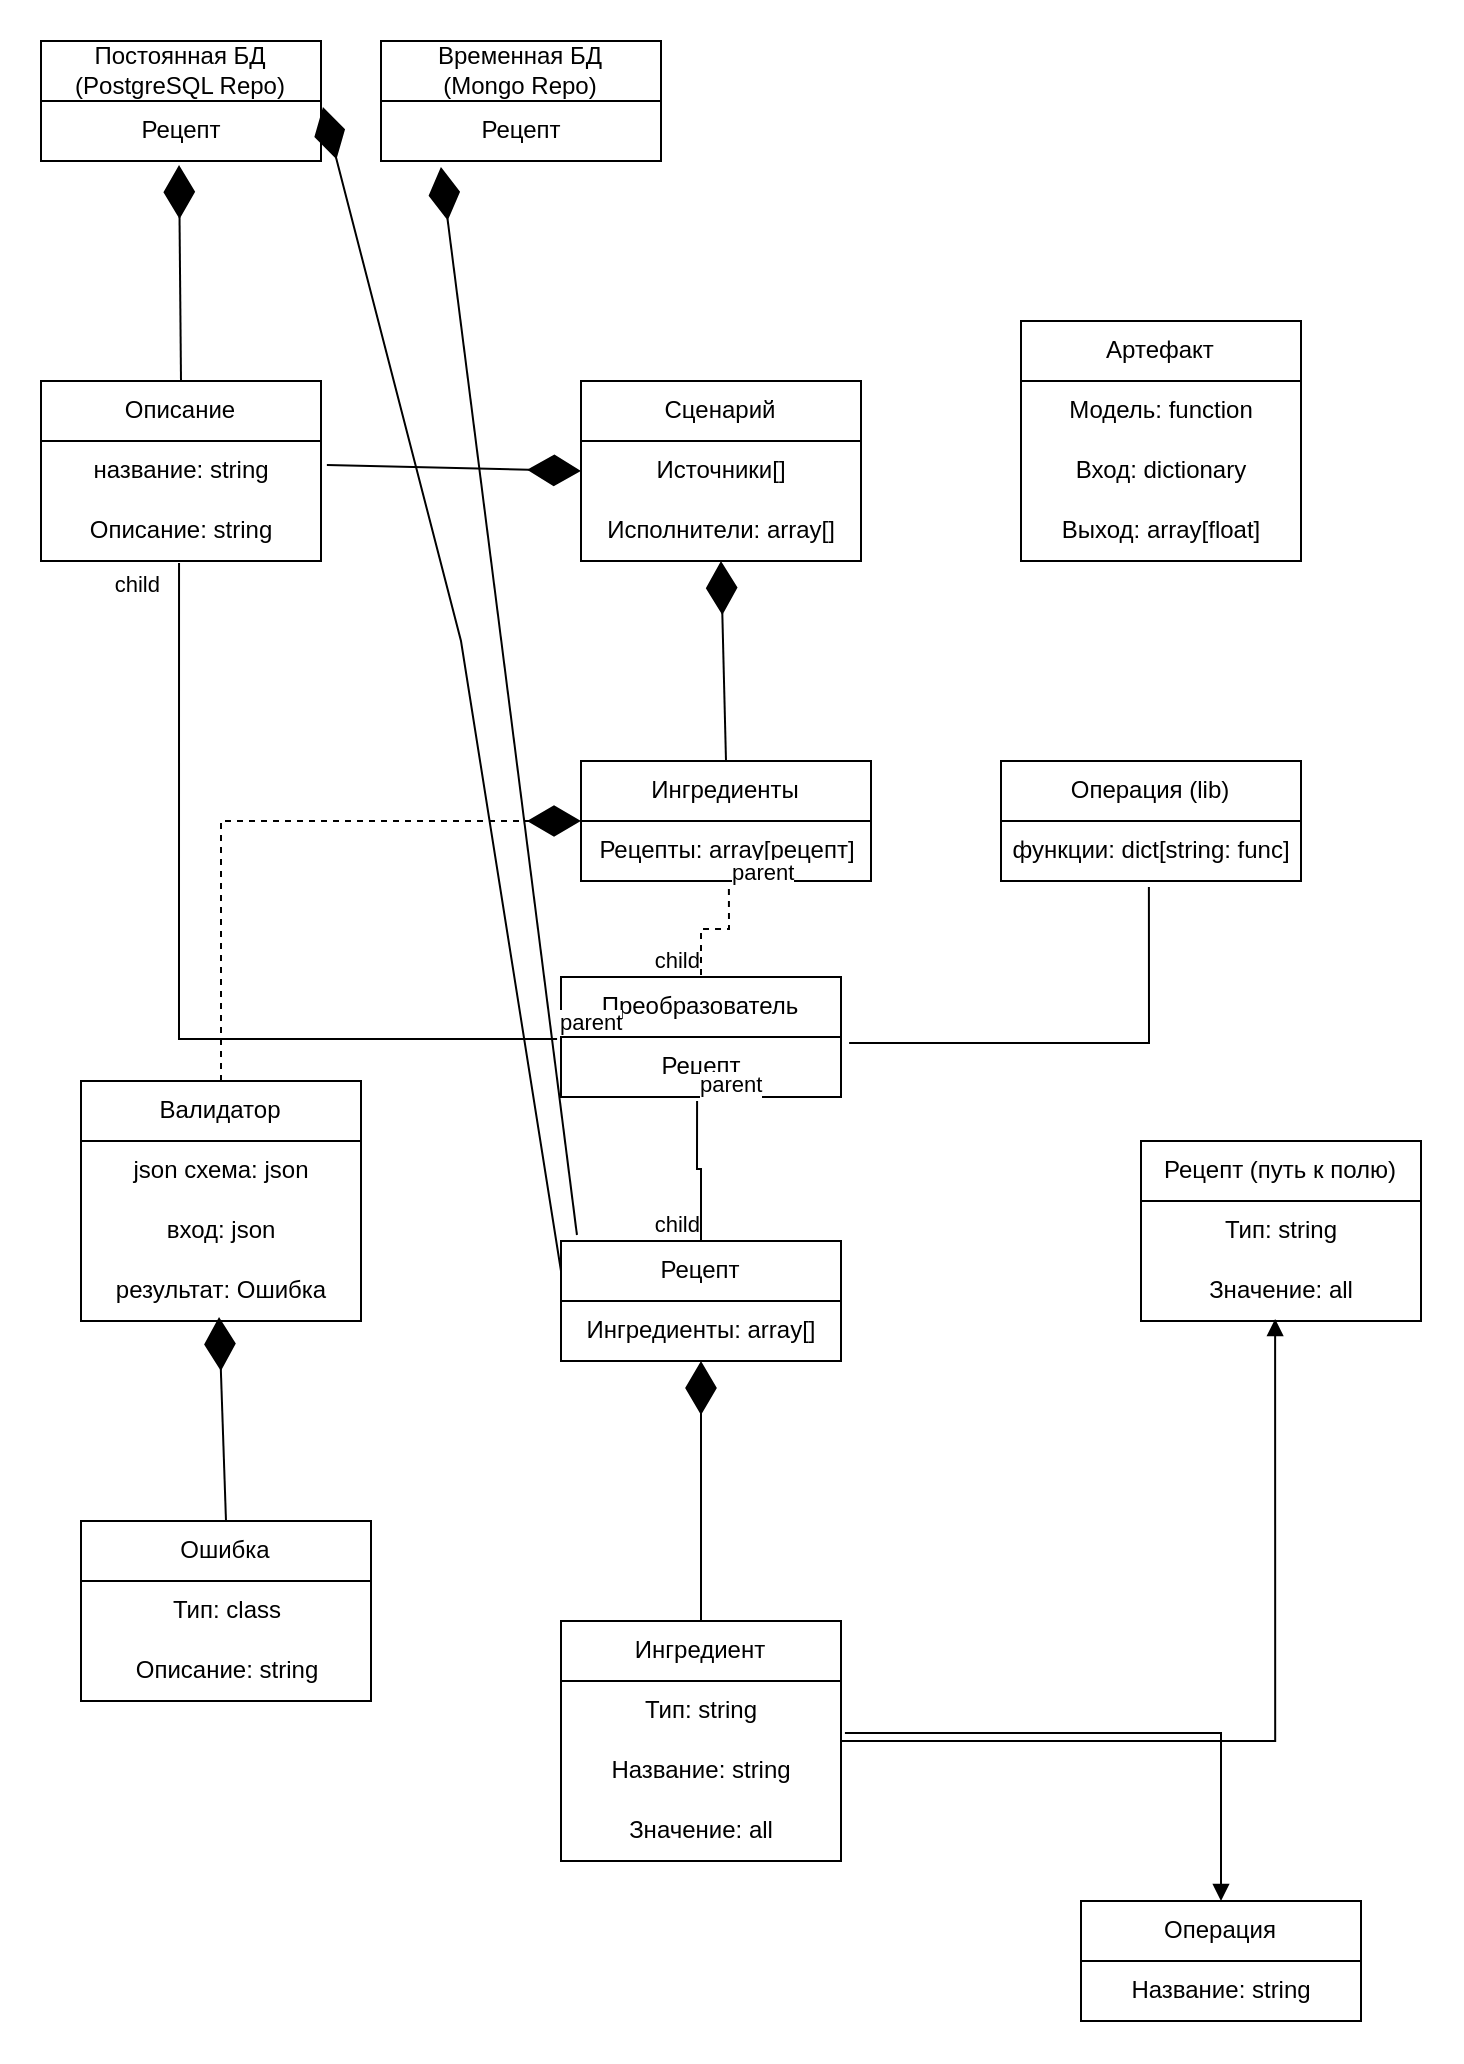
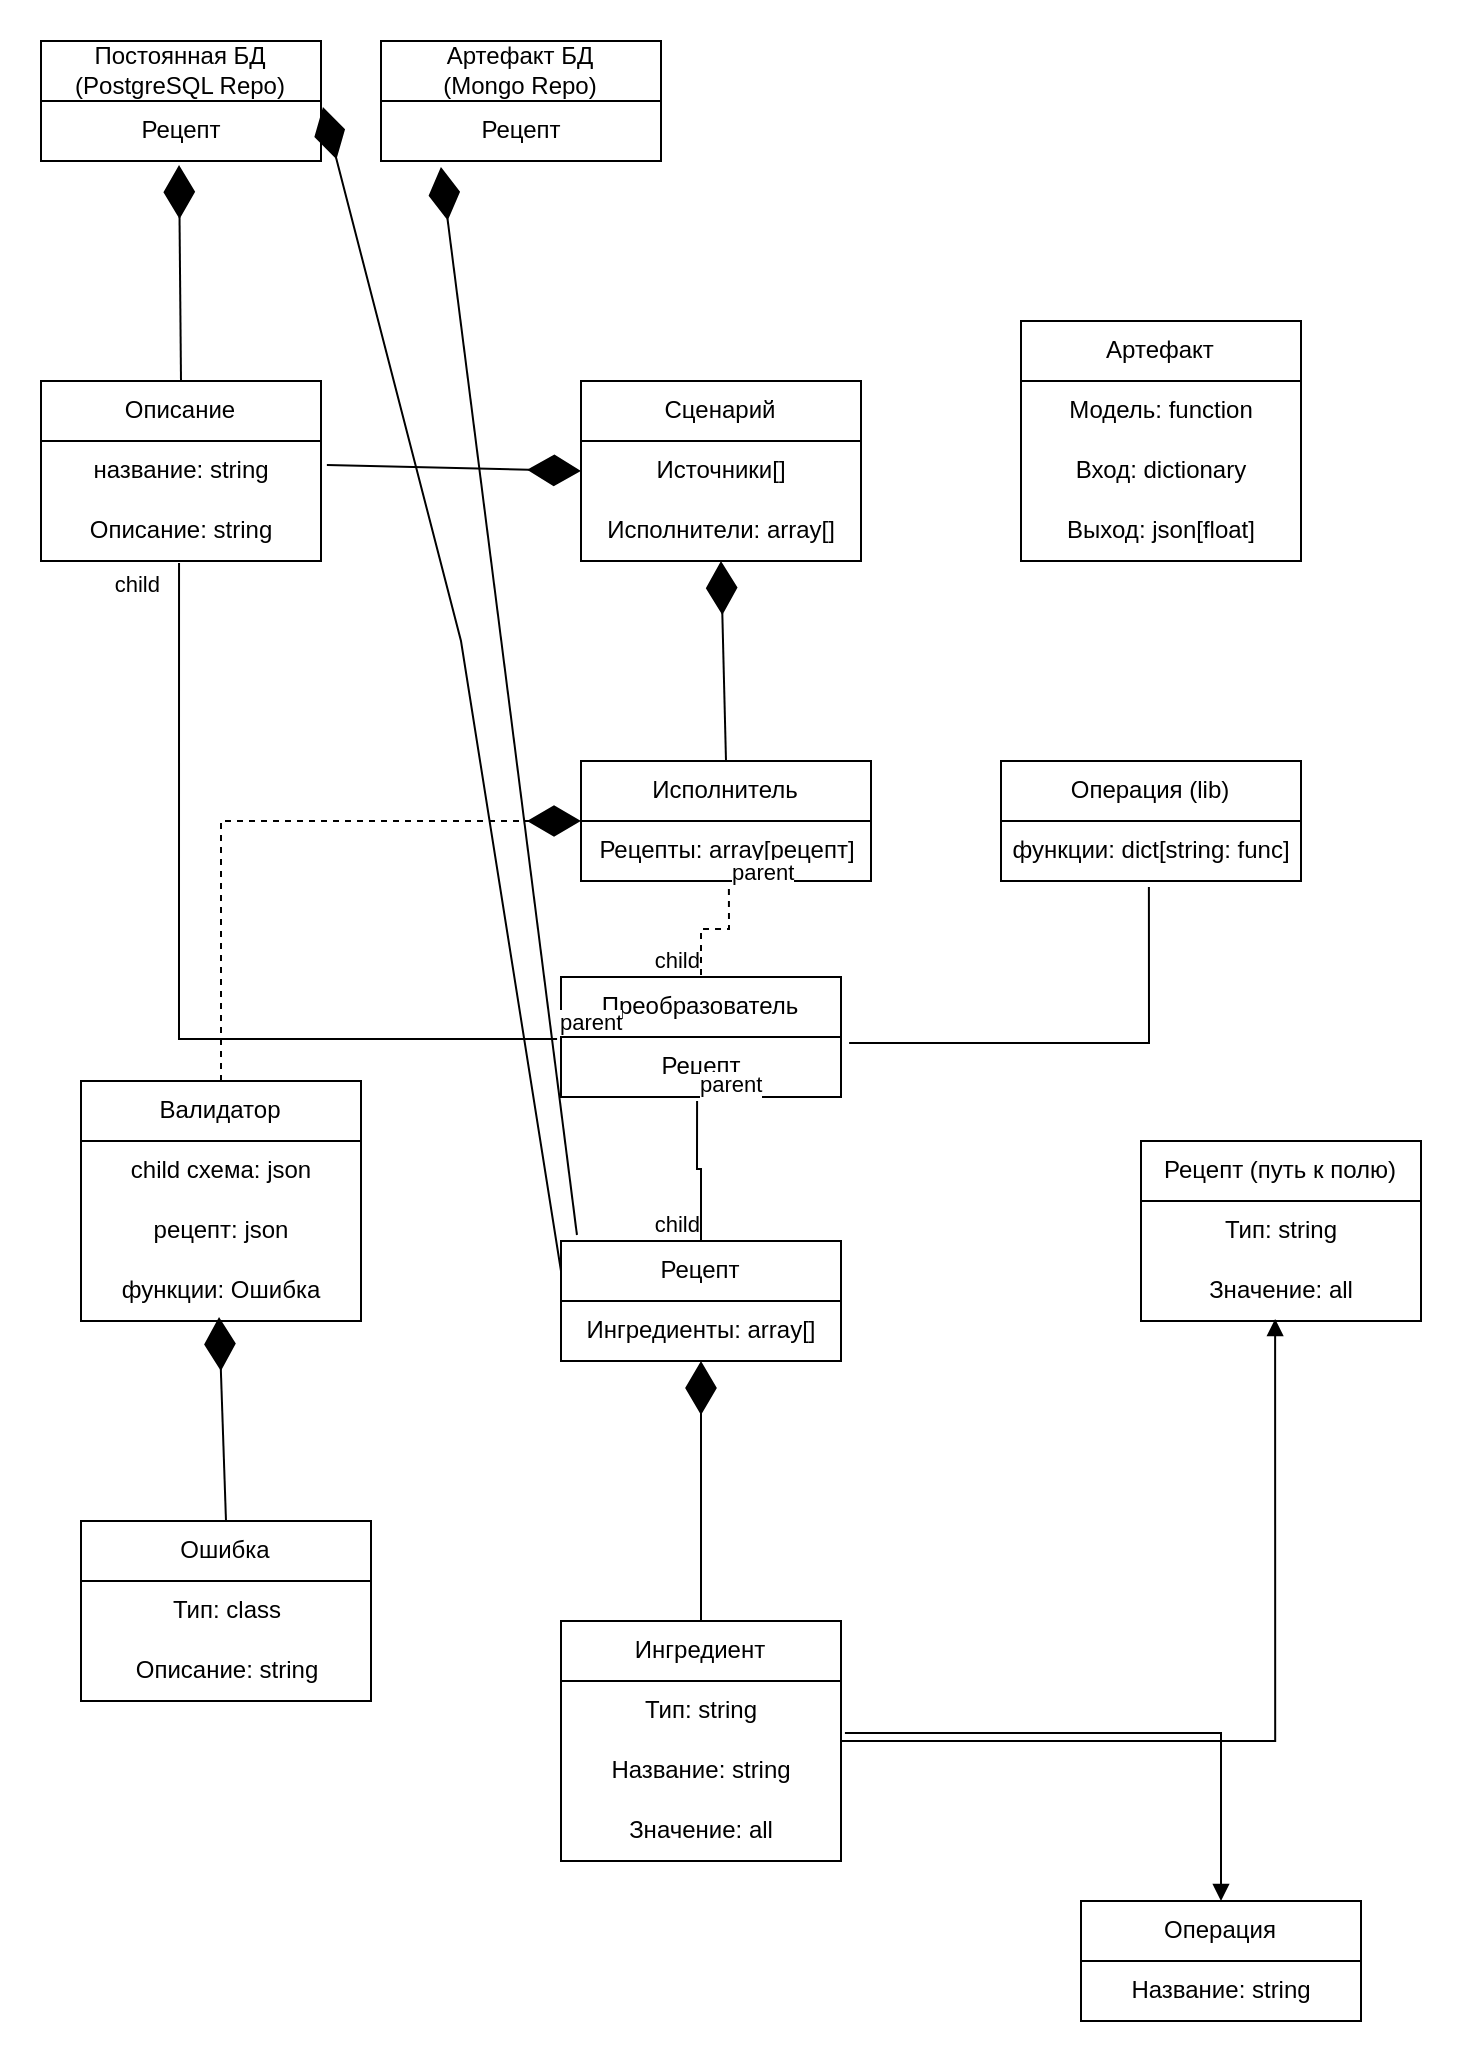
node "Временная БД (Mongo Repo)": label "Временная БД (Mongo Repo)" -> "Артефакт БД (Mongo Repo)"
node "Выход: array[float]": label "Выход: array[float]" -> "Выход: json[float]"
node "Ингредиенты": label "Ингредиенты" -> "Исполнитель"
node "json схема: json": label "json схема: json" -> "child схема: json"
node "вход: json": label "вход: json" -> "рецепт: json"
node "результат: Ошибка": label "результат: Ошибка" -> "функции: Ошибка"
